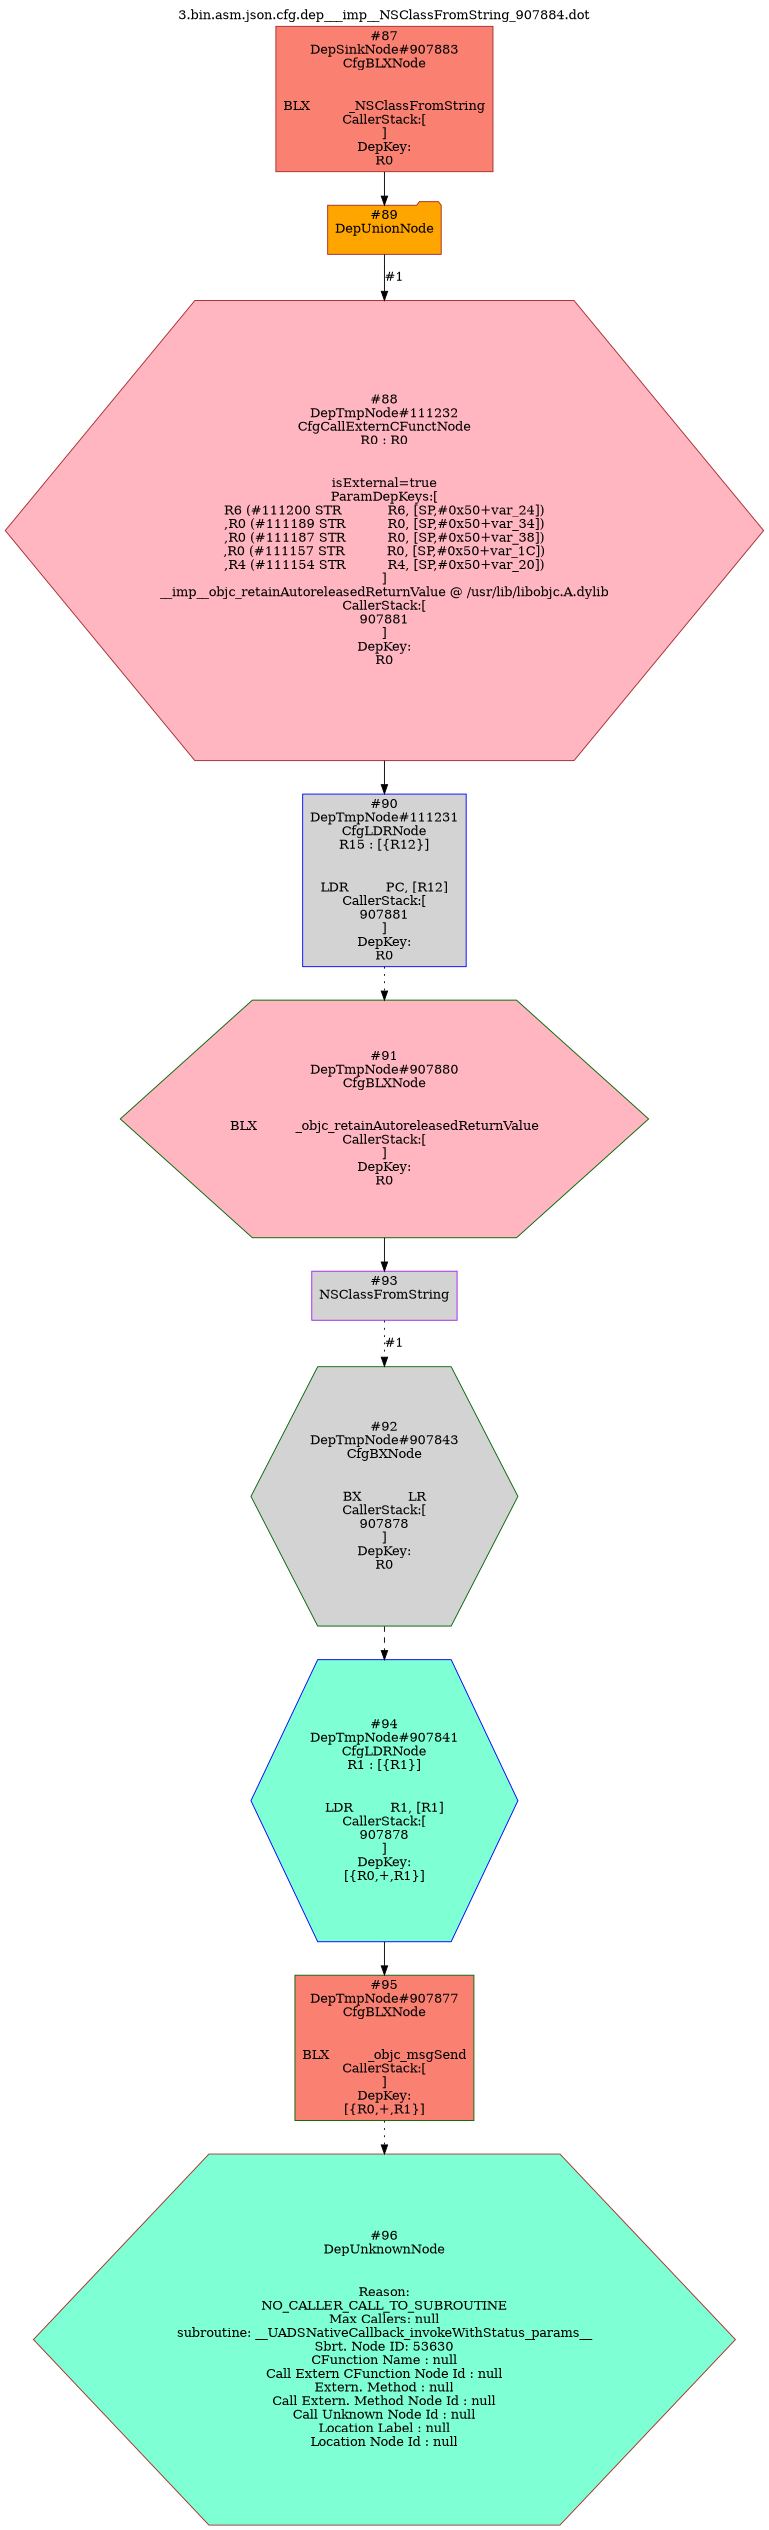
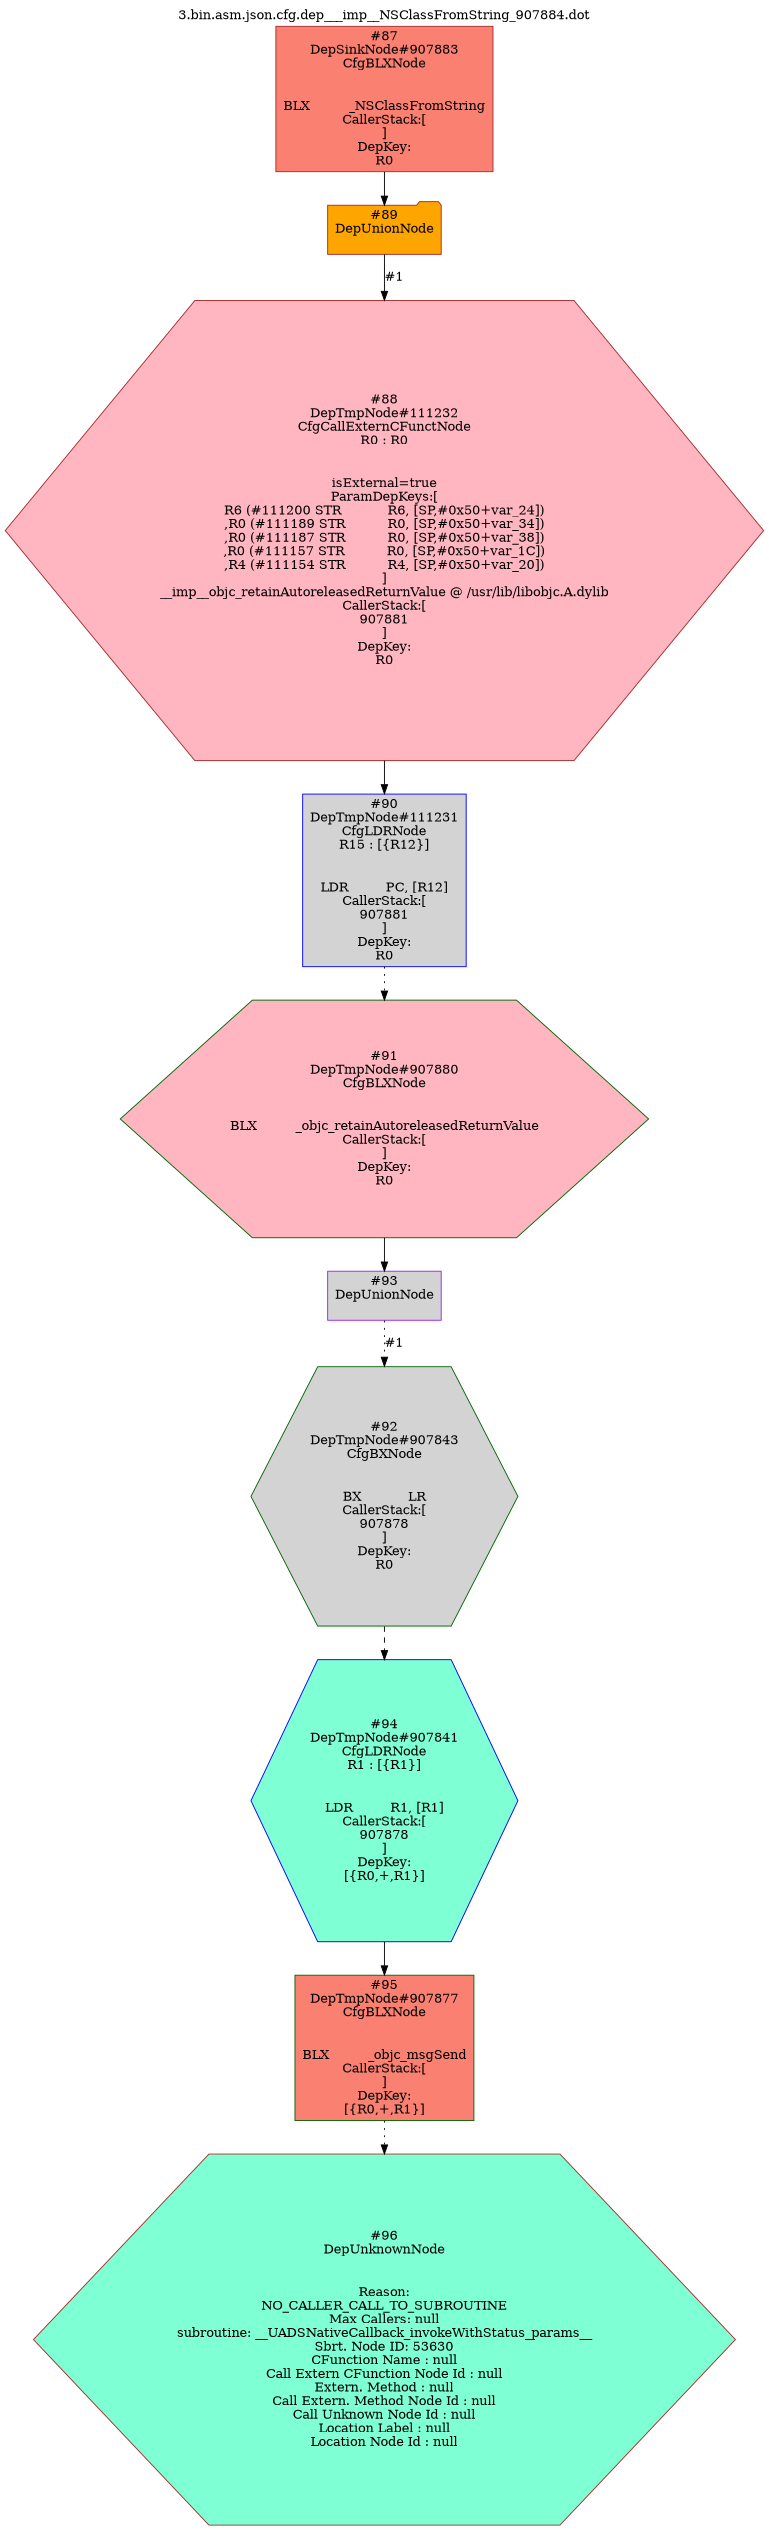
node "#93 NSClassFromString": label "#93 NSClassFromString" -> "#93 DepUnionNode"
